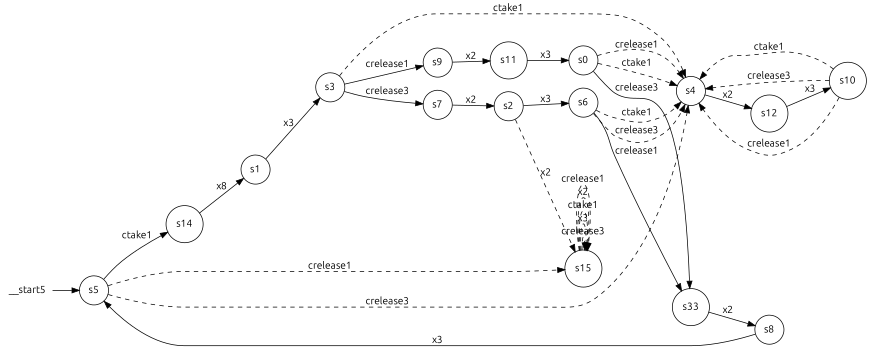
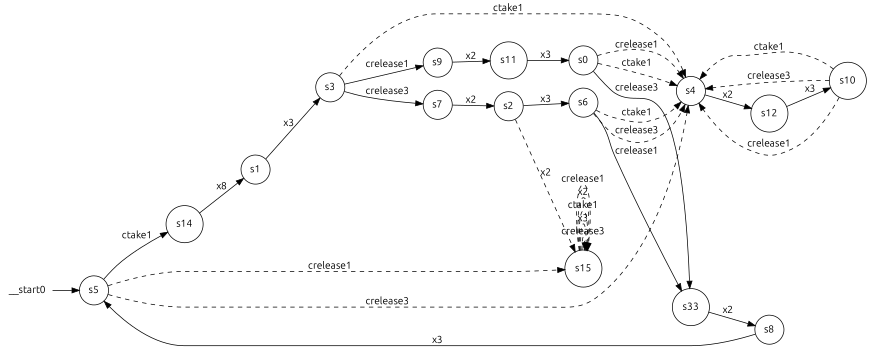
node "__start5": label "__start5" -> "__start0"
